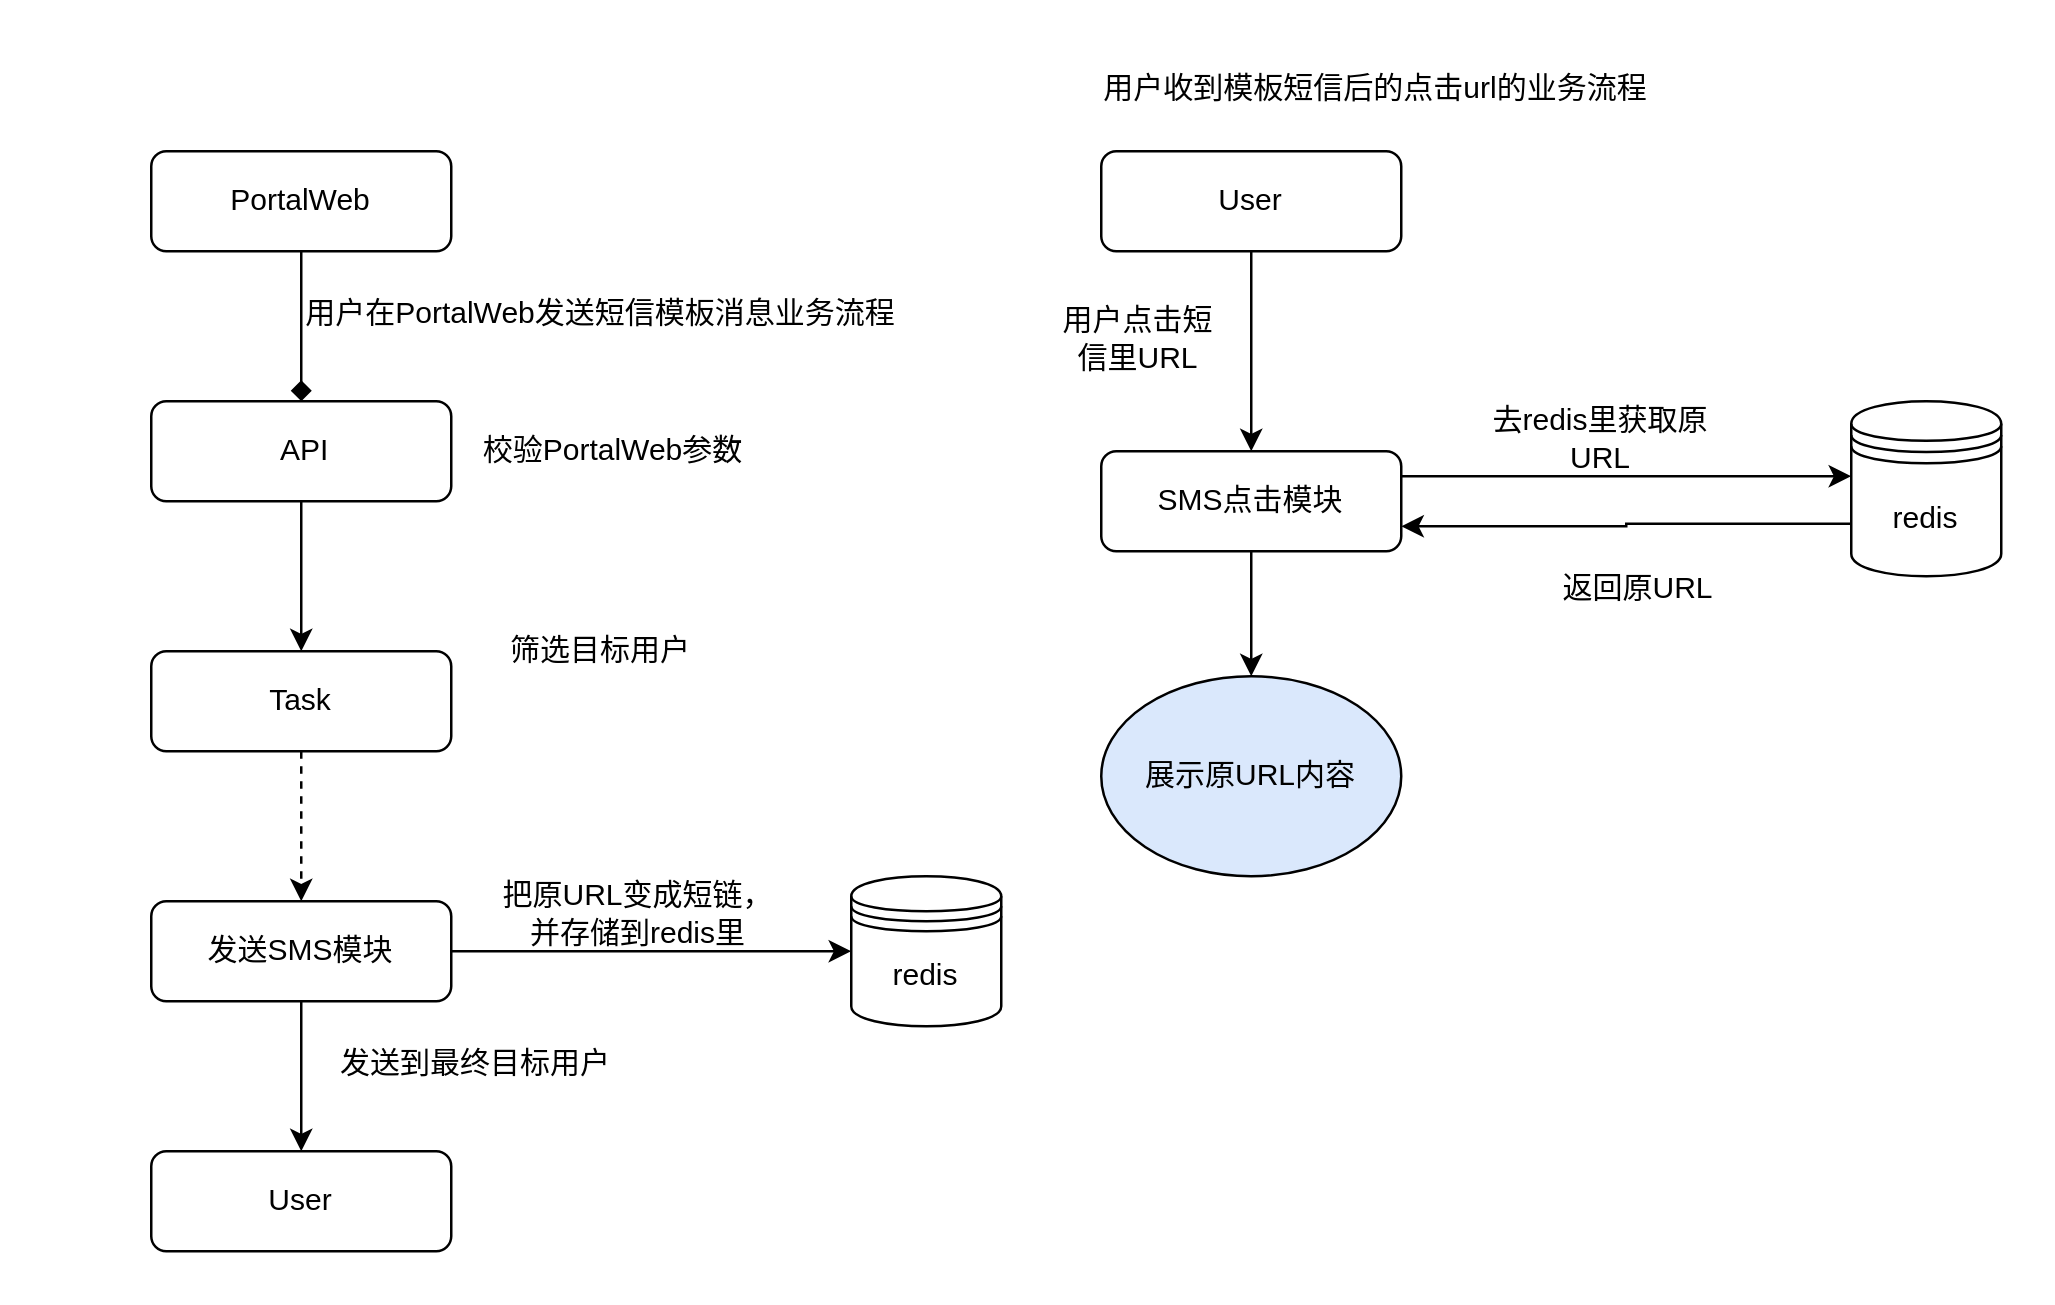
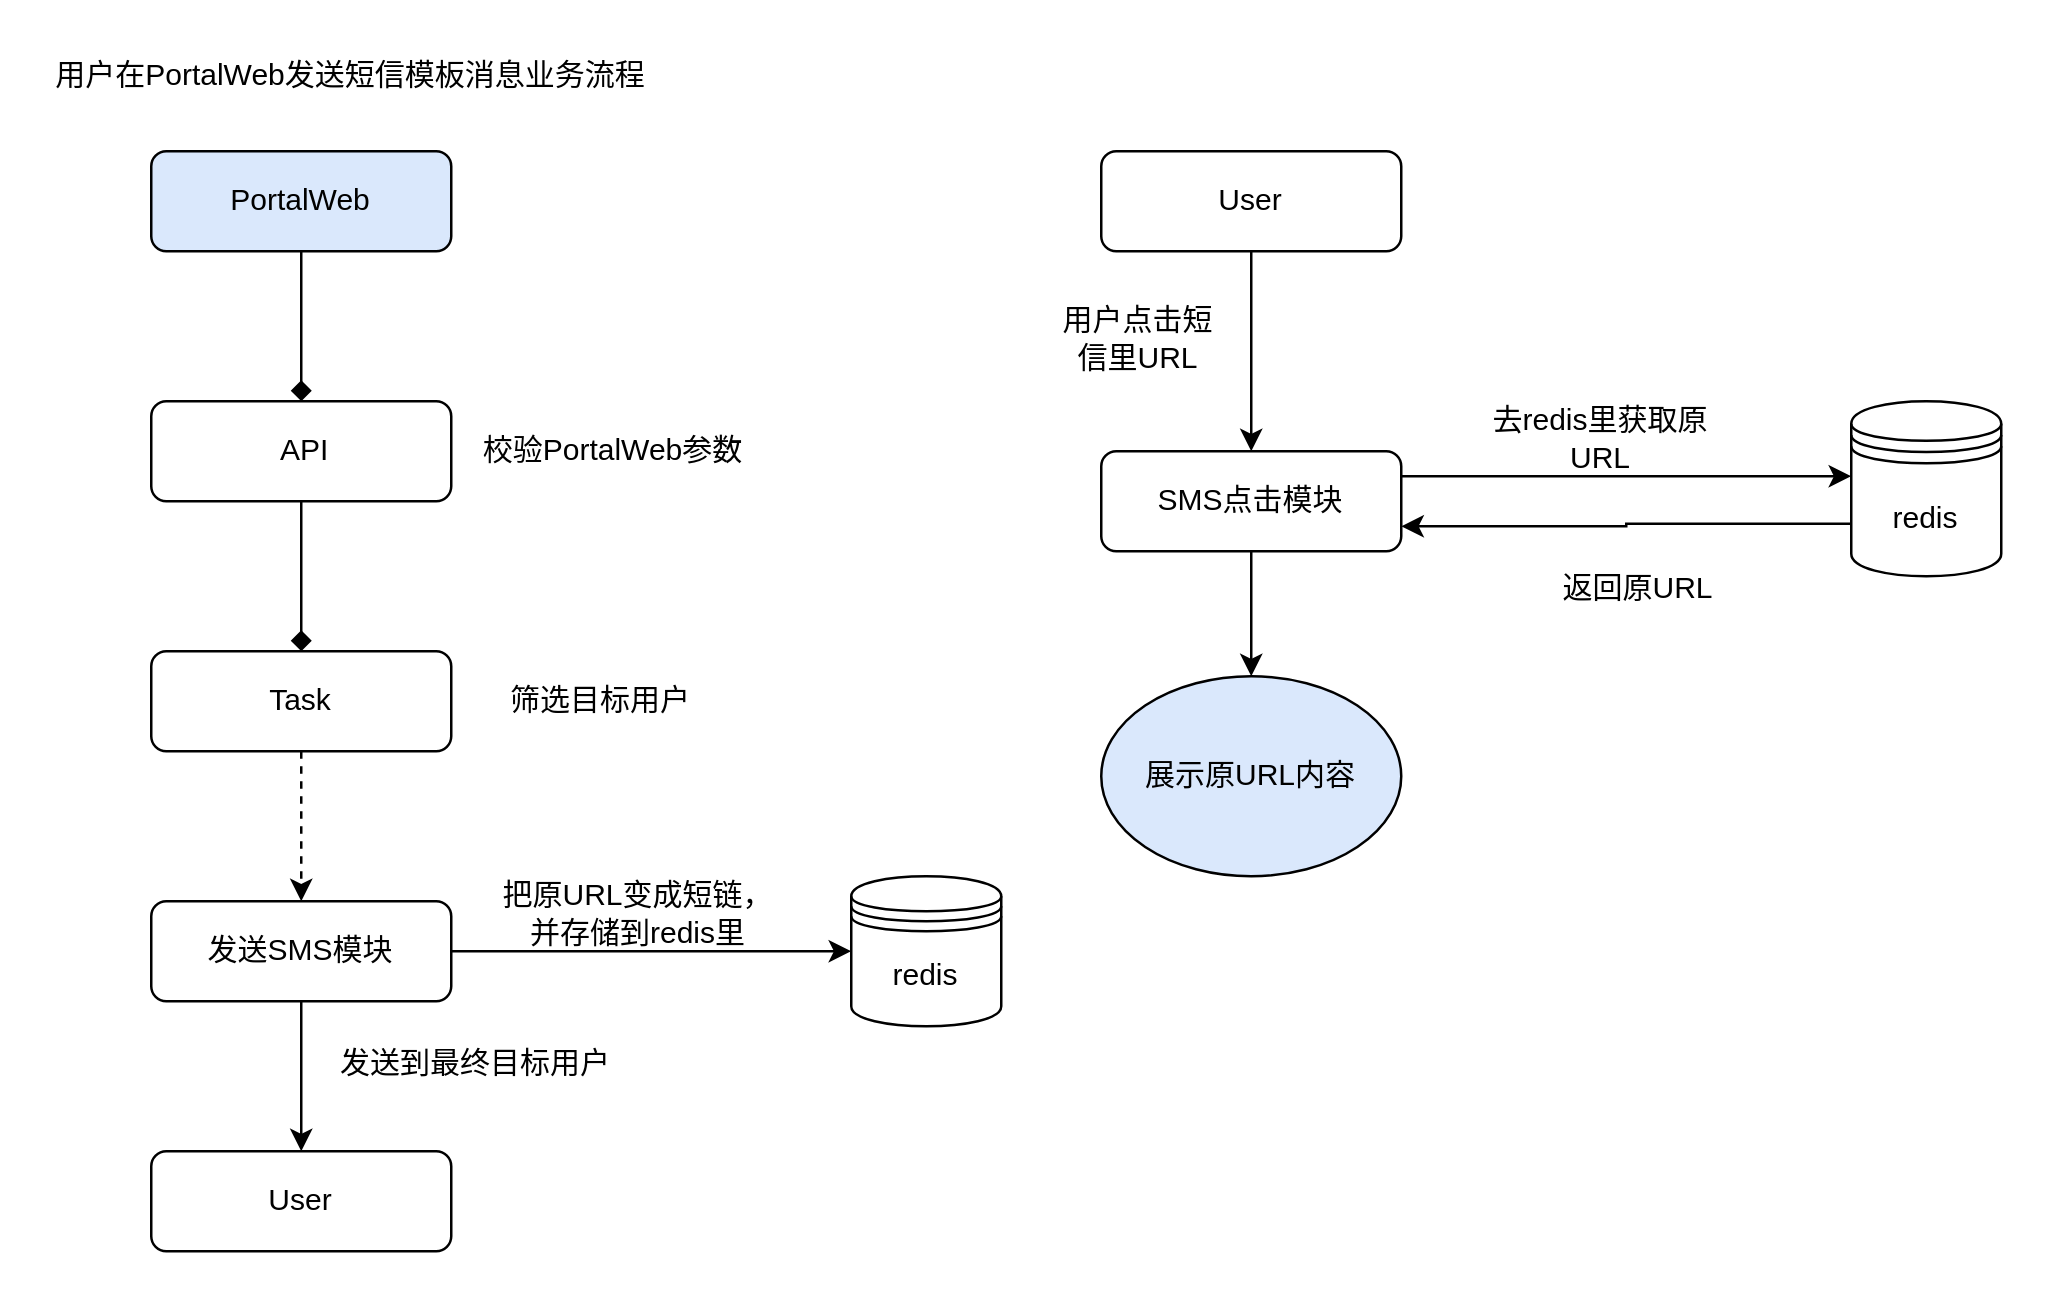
node "用户收到模板短信后的点击url的业务流程": removed
node "PortalWeb": fillcolor #ffffff -> #dae8fc
node "用户在PortalWeb发送短信模板消息业务流程": moved (601, 314) -> (351, 76)
edge "API" -> "Task": arrowhead classic -> diamond
node "筛选目标用户": moved (601, 651) -> (601, 701)
